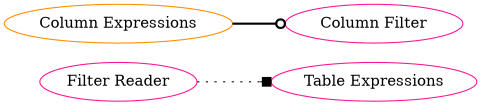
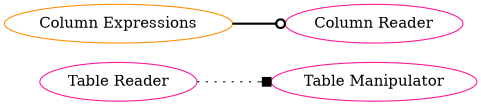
node "Column Filter": label "Column Filter" -> "Column Reader"
node "Filter Reader": label "Filter Reader" -> "Table Reader"
node "Table Expressions": label "Table Expressions" -> "Table Manipulator"
